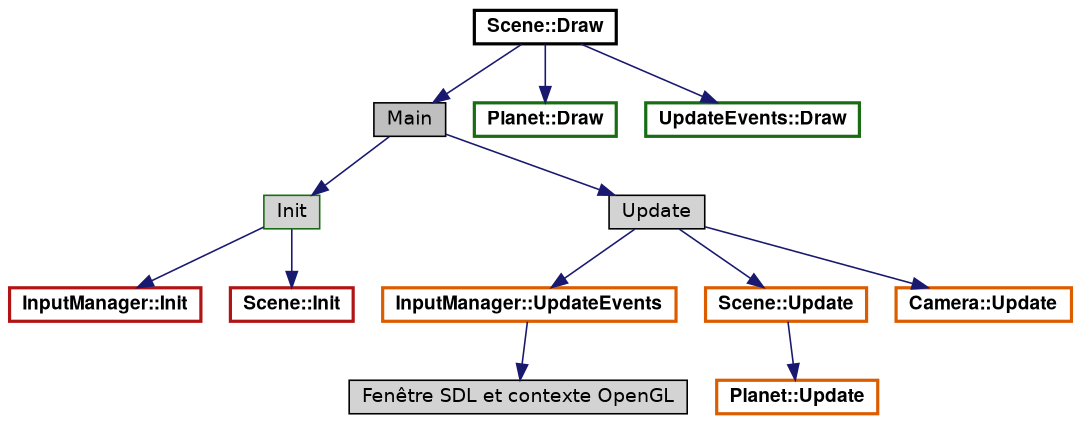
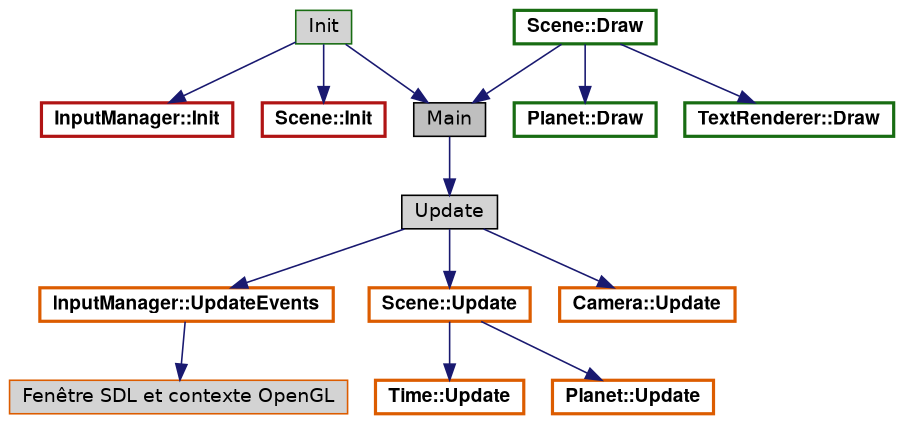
node "Scene::Draw": color black -> #186c12
node "UpdateEvents::Draw": label "UpdateEvents::Draw" -> "TextRenderer::Draw"
edge "Main" -> "Init": reversed
node "Time::Update": added
node "Fenêtre SDL et contexte OpenGL": color black -> #dc5c00
